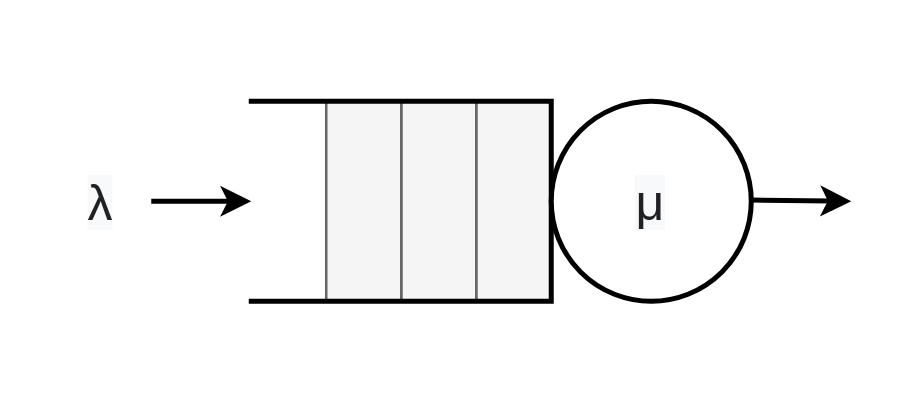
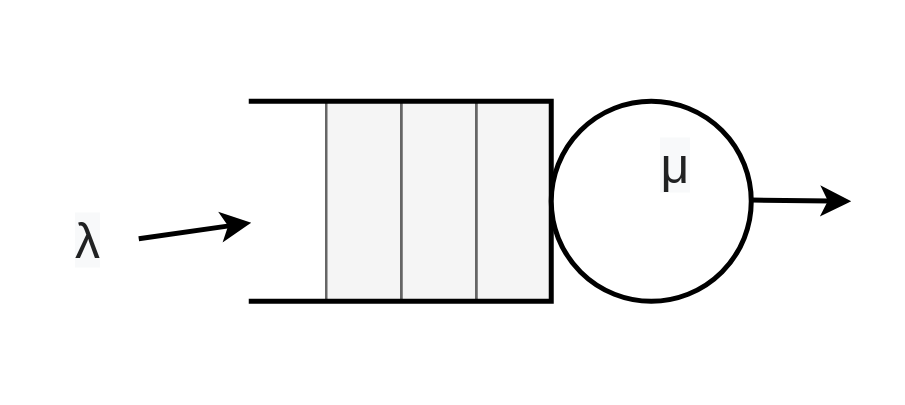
node "λ": moved (101, 201) -> (89, 239)
node "μ": moved (651, 201) -> (676, 164)
